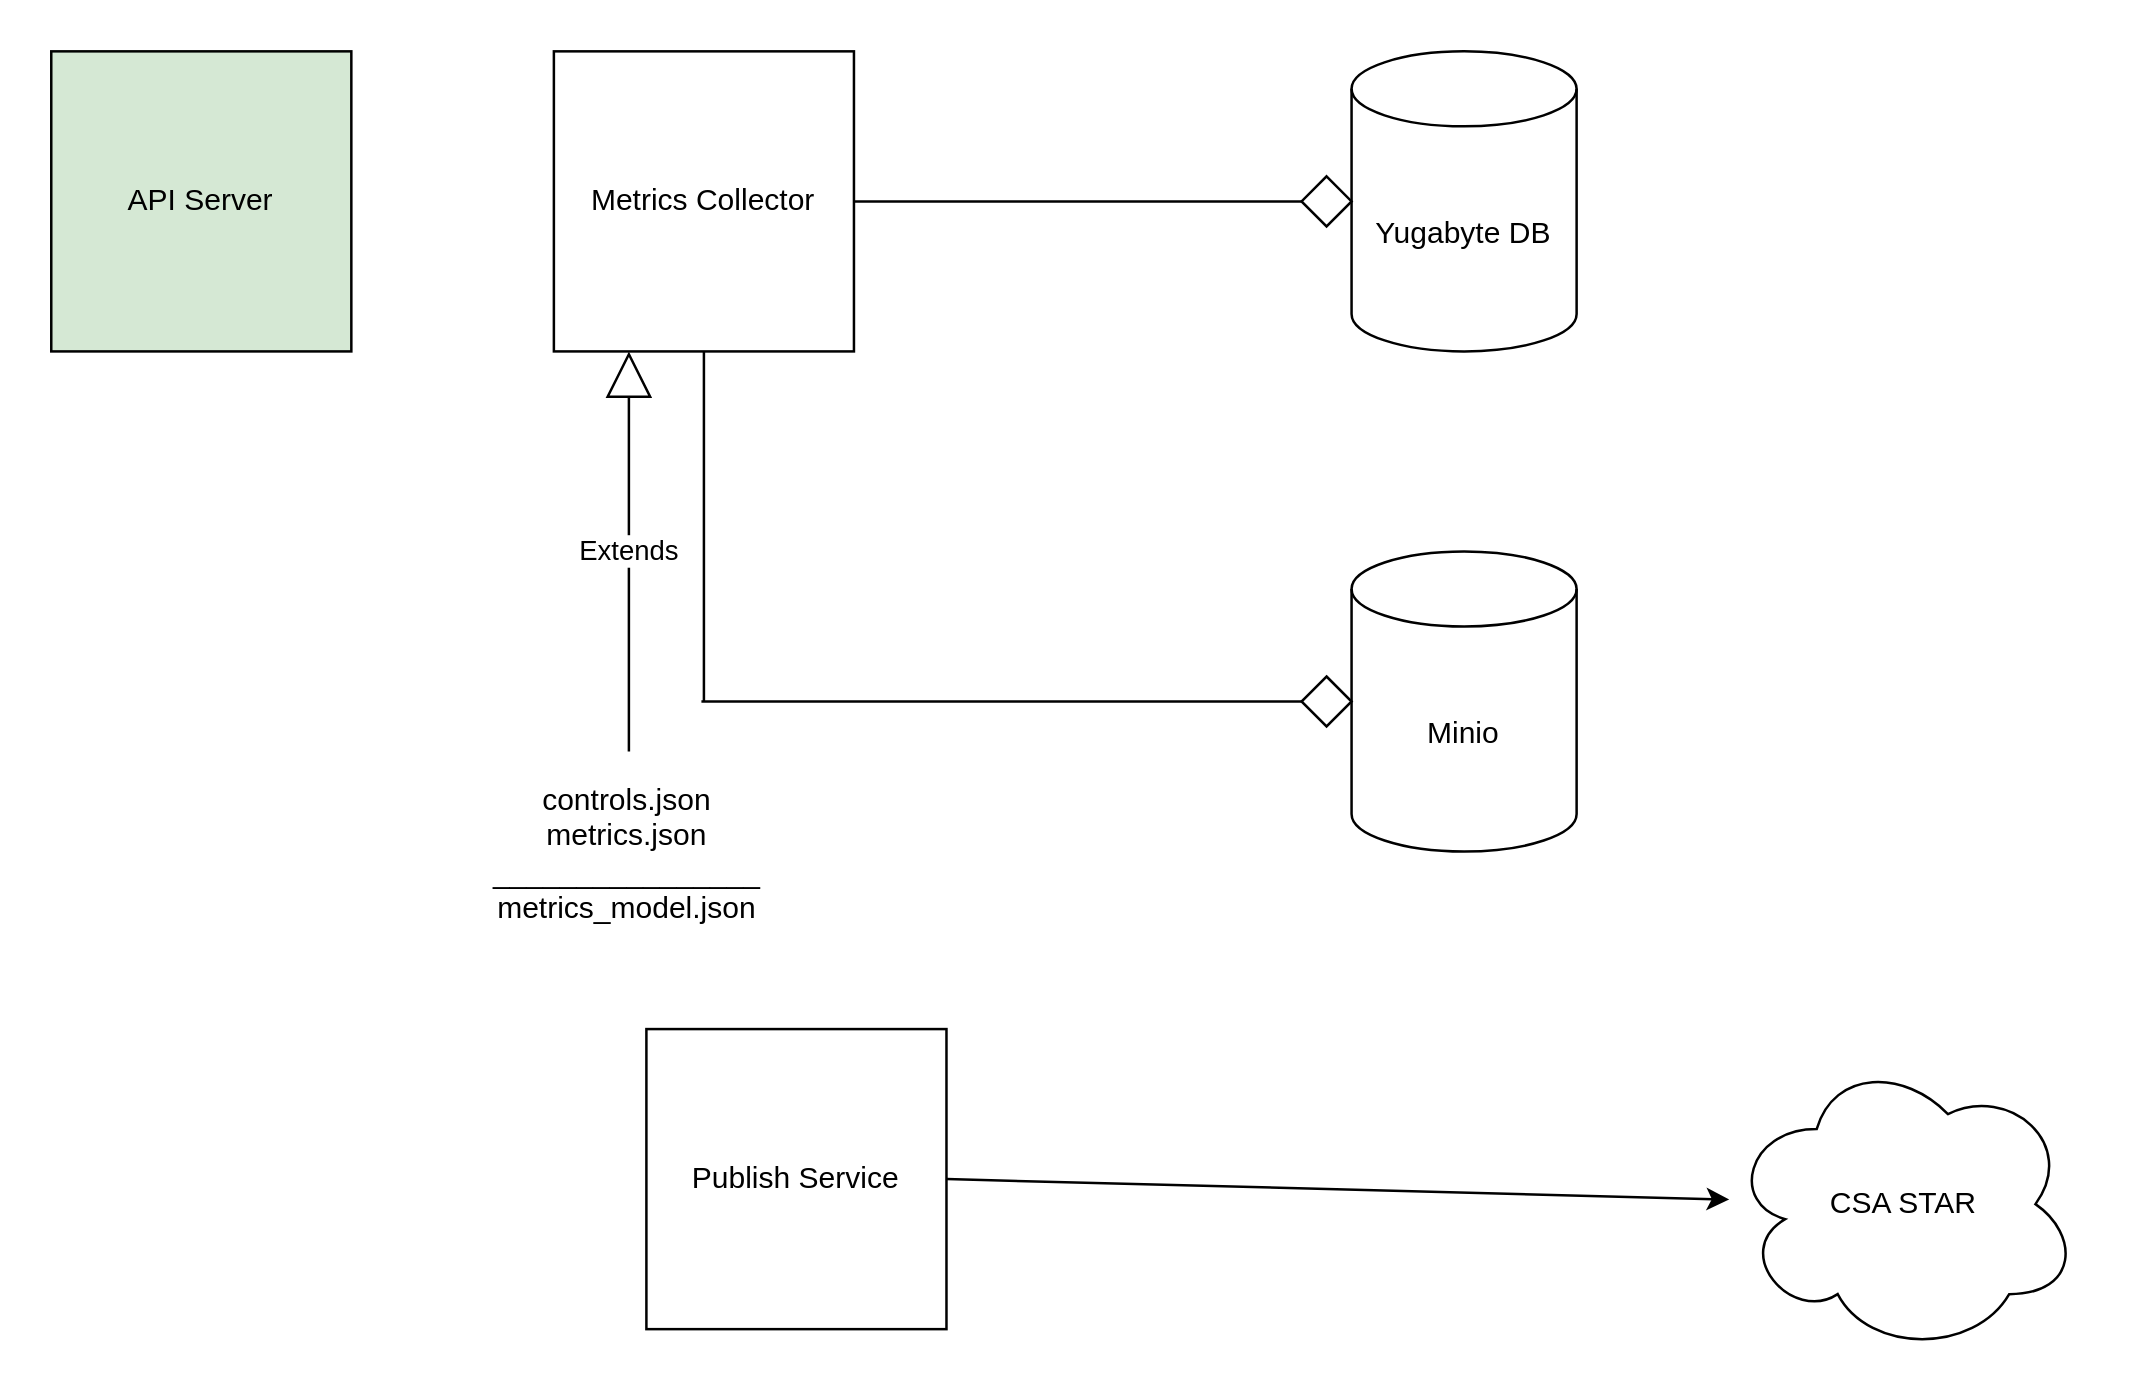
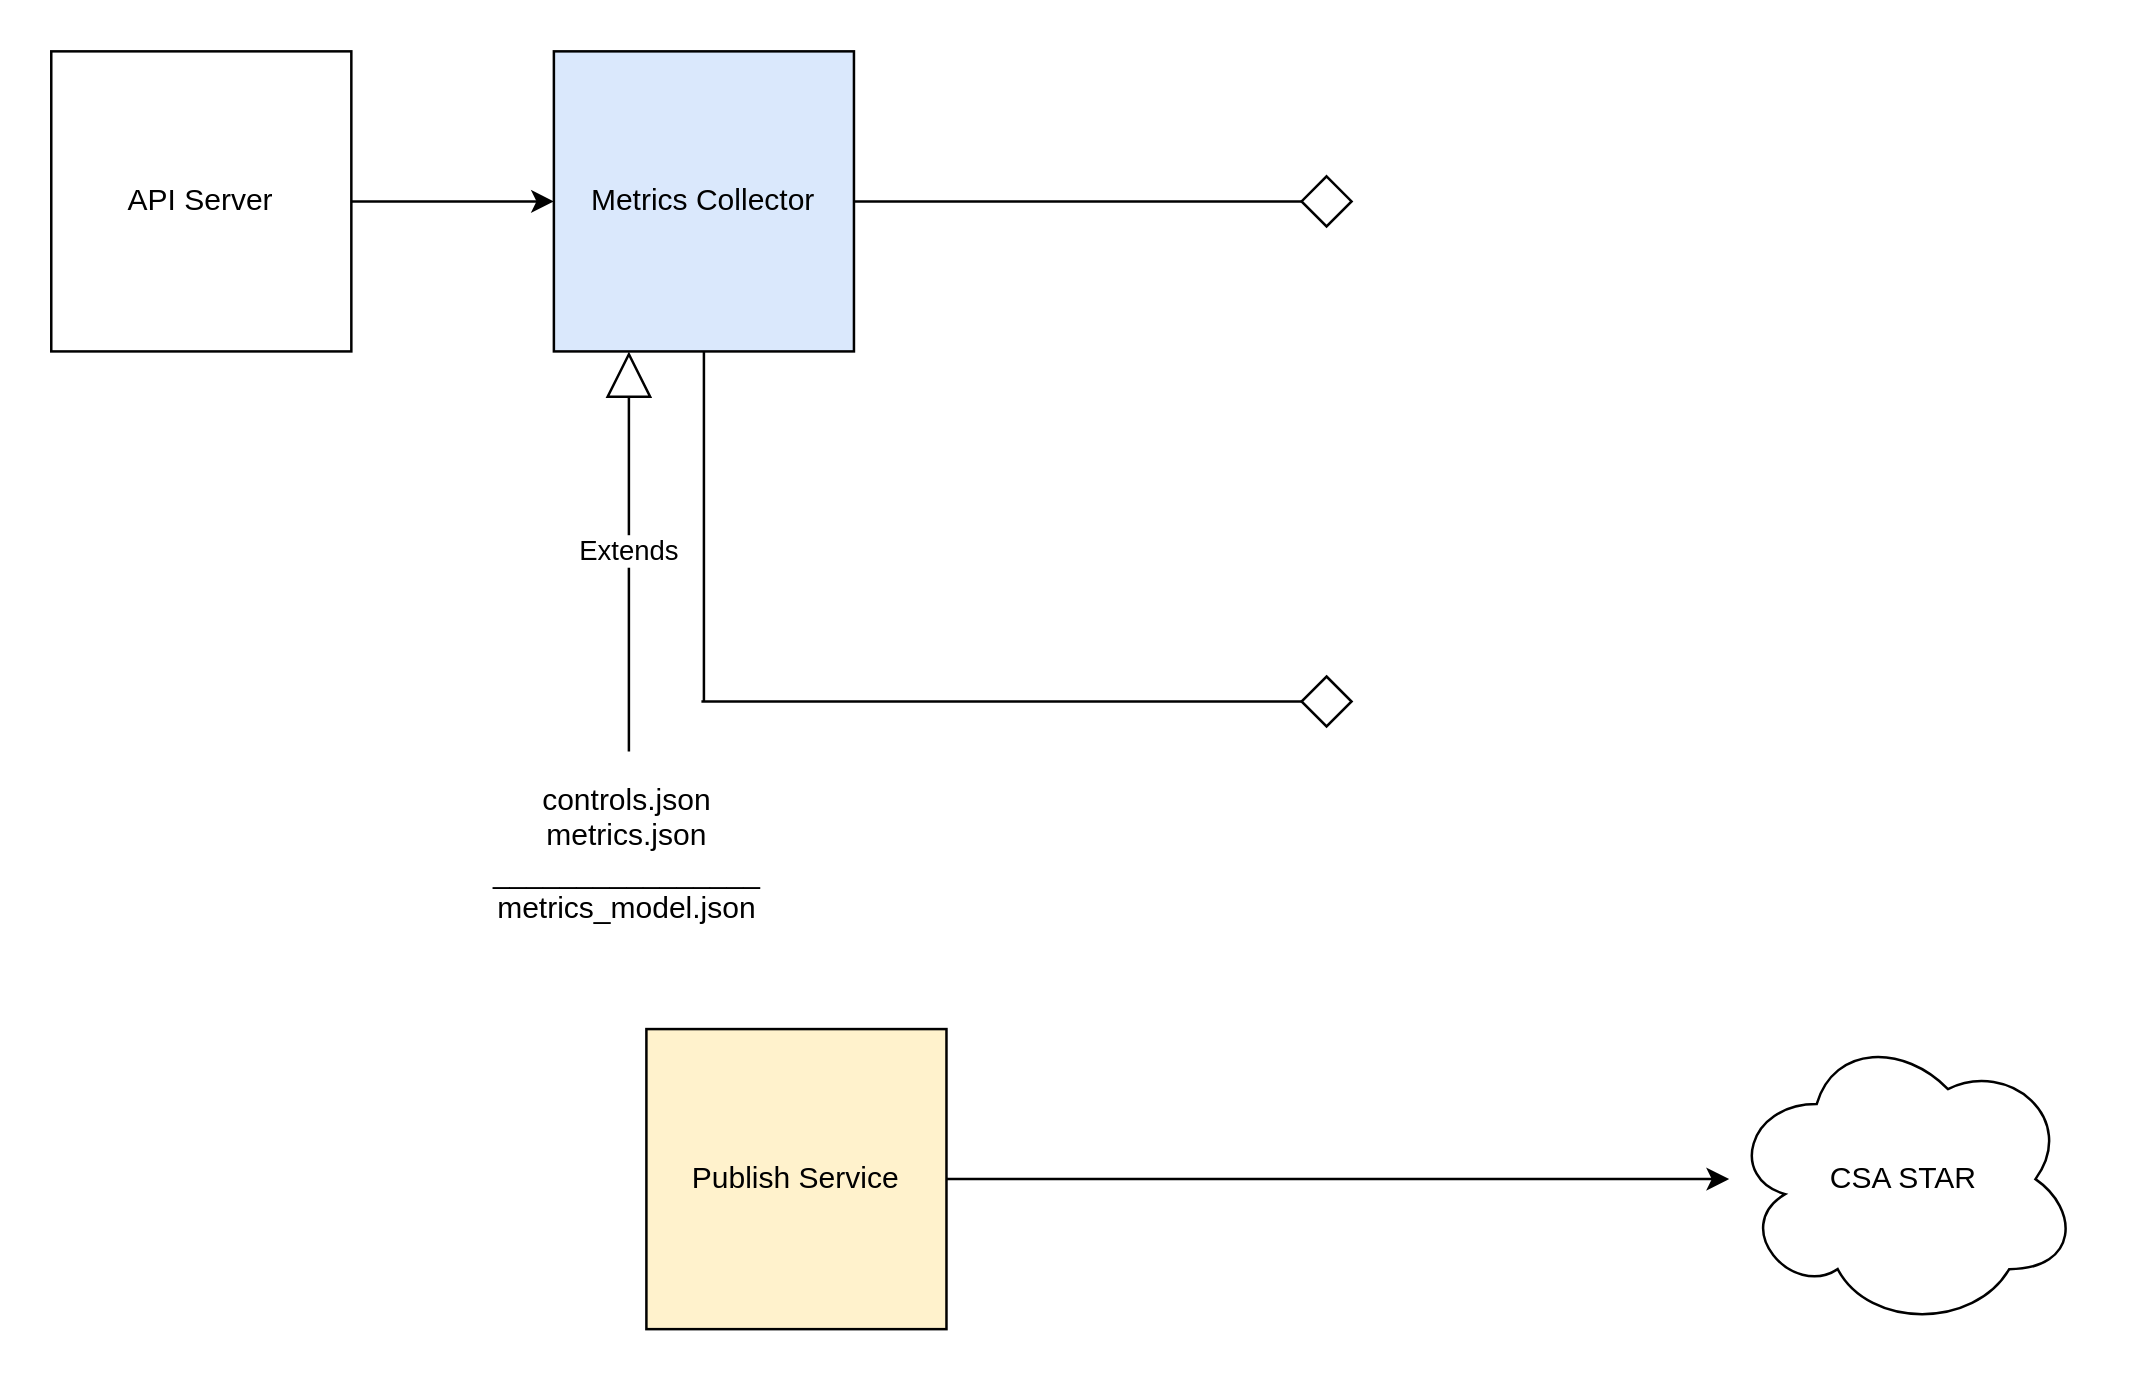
node "API Server": fillcolor #d5e8d4 -> #ffffff
edge "API Server" -> "Metrics Collector": added
node "Metrics Collector": fillcolor #ffffff -> #dae8fc
node "Yugabyte DB": removed
node "Minio": removed
node "Publish Service": fillcolor #ffffff -> #fff2cc
node "CSA STAR": moved (1904, 1204) -> (1904, 1179)
